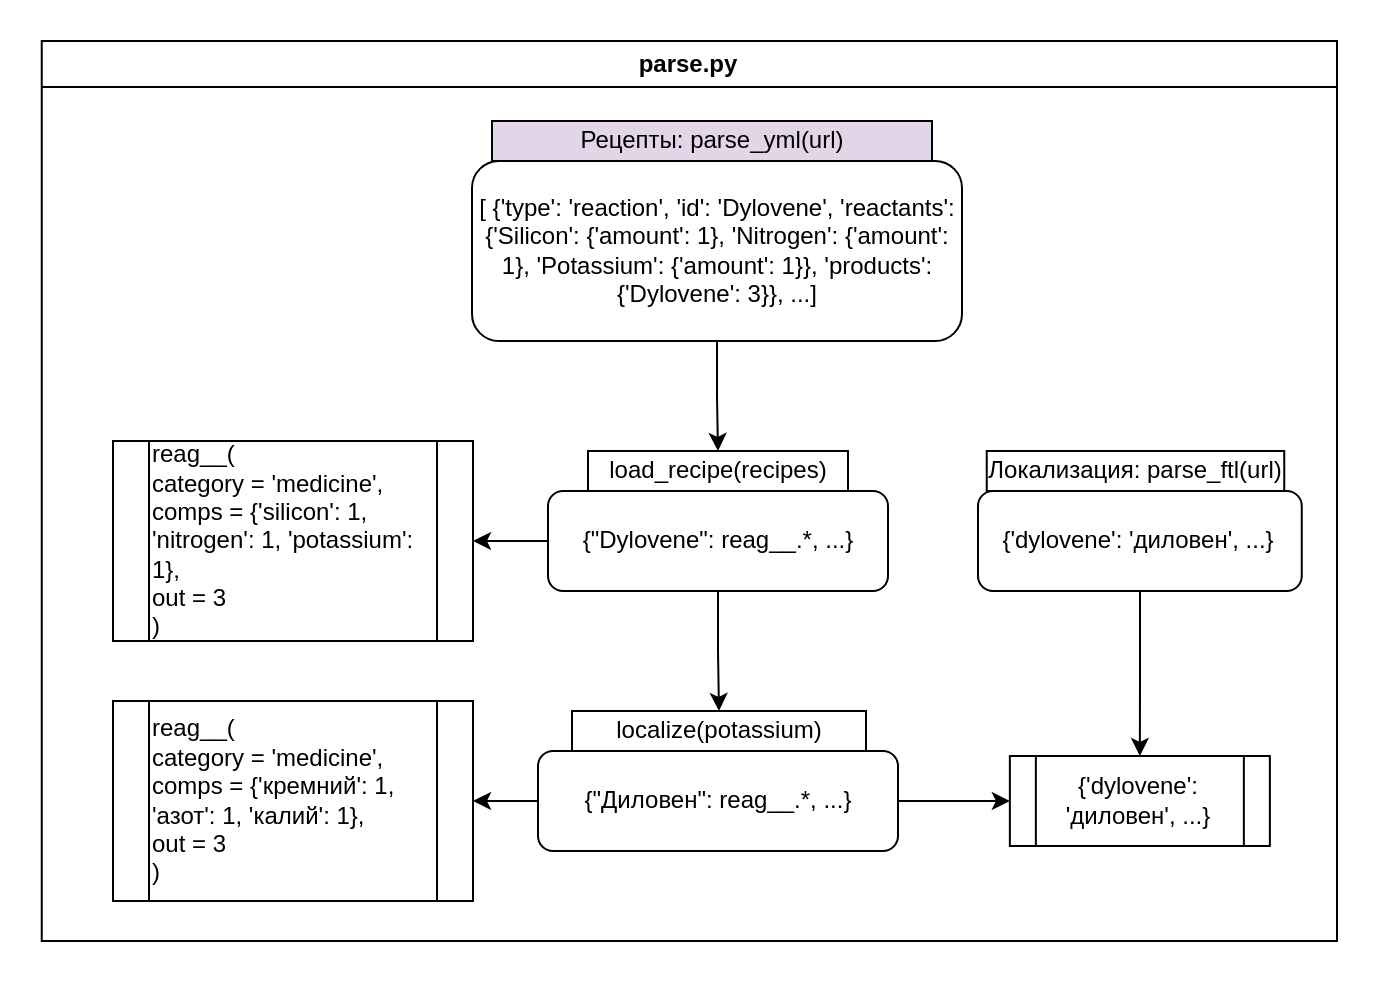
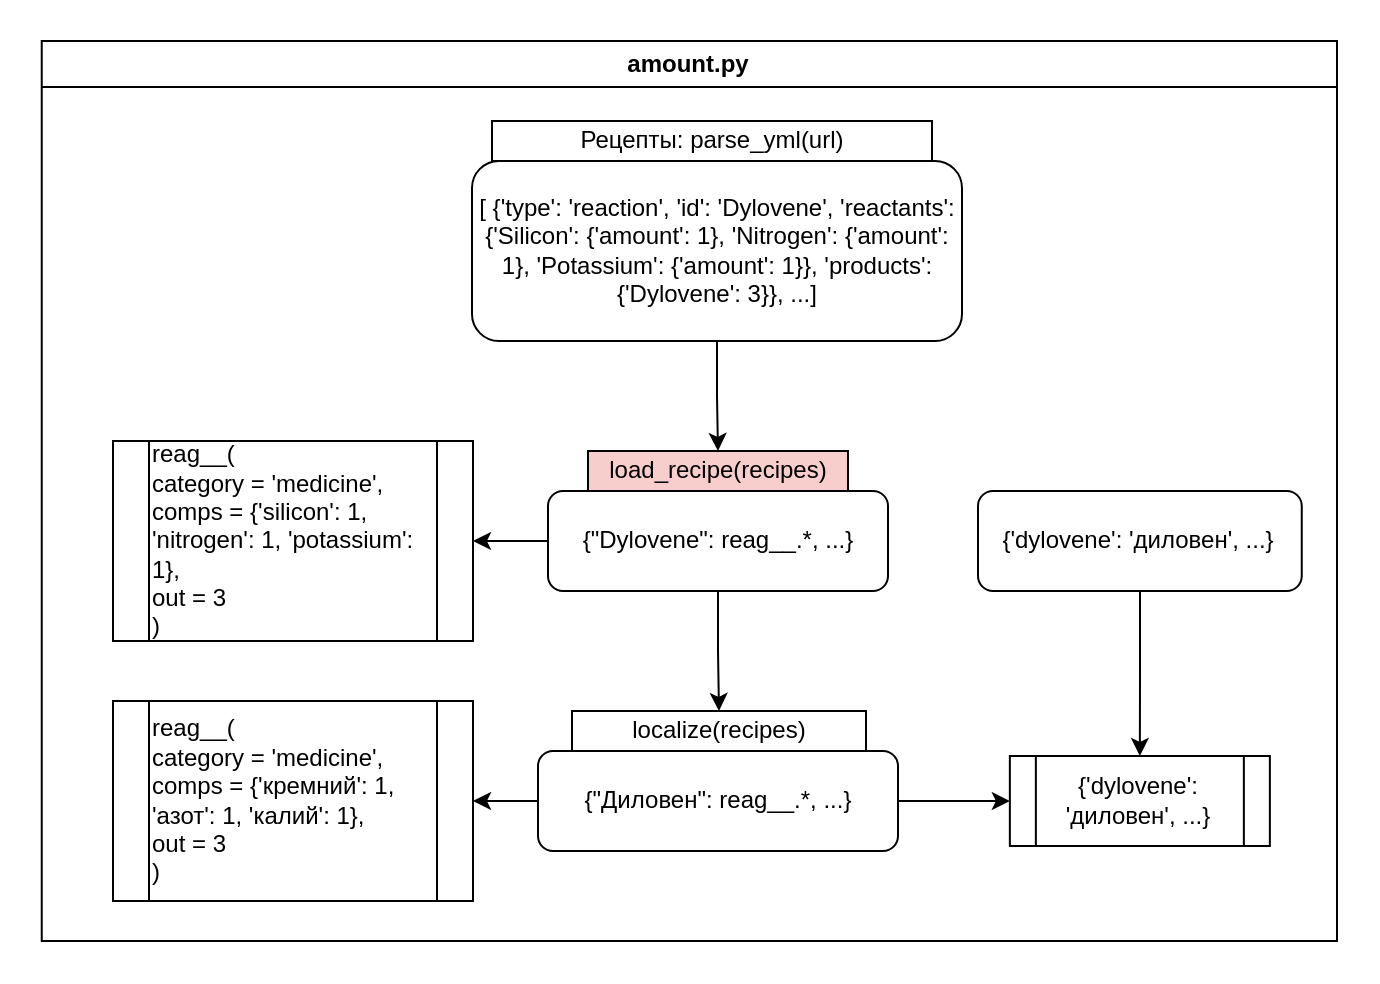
node "parse.py": label "parse.py" -> "amount.py"
node "Рецепты: parse_yml(url)": fillcolor #e1d5e7 -> #ffffff
node "load_recipe(recipes)": fillcolor #ffffff -> #f8cecc
node "Локализация: parse_ftl(url)": removed
node "localize(potassium)": label "localize(potassium)" -> "localize(recipes)"
